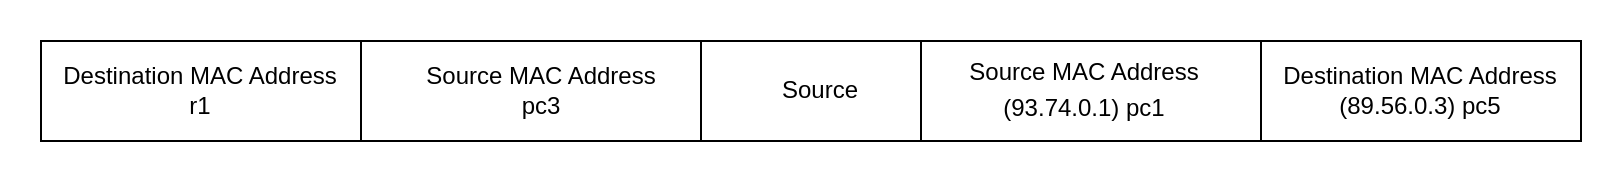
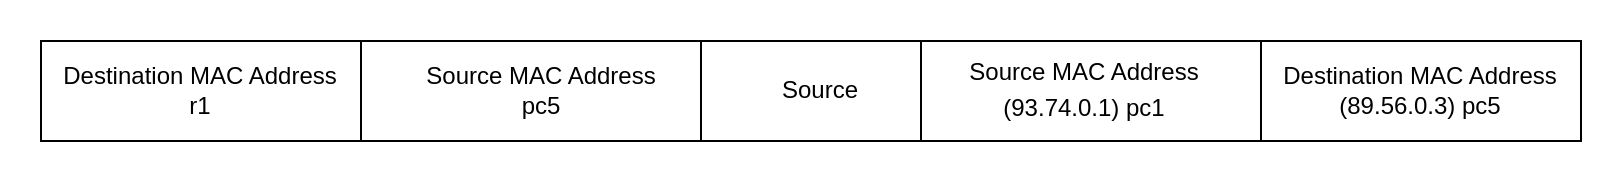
node "Source MAC Address pc3": label "Source MAC Address pc3" -> "Source MAC Address pc5"
